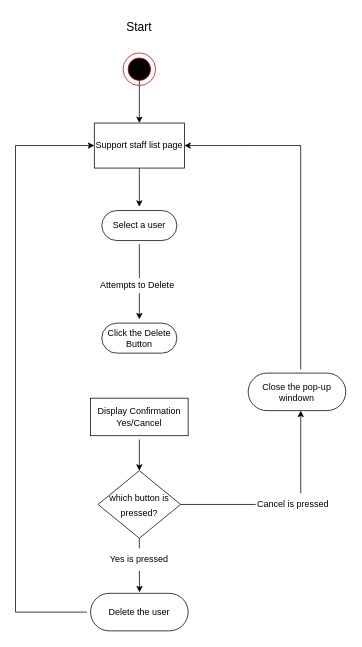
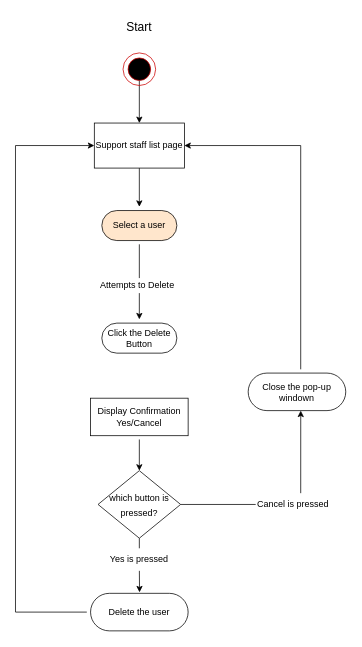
node "Select a user": fillcolor #ffffff -> #ffe6cc
